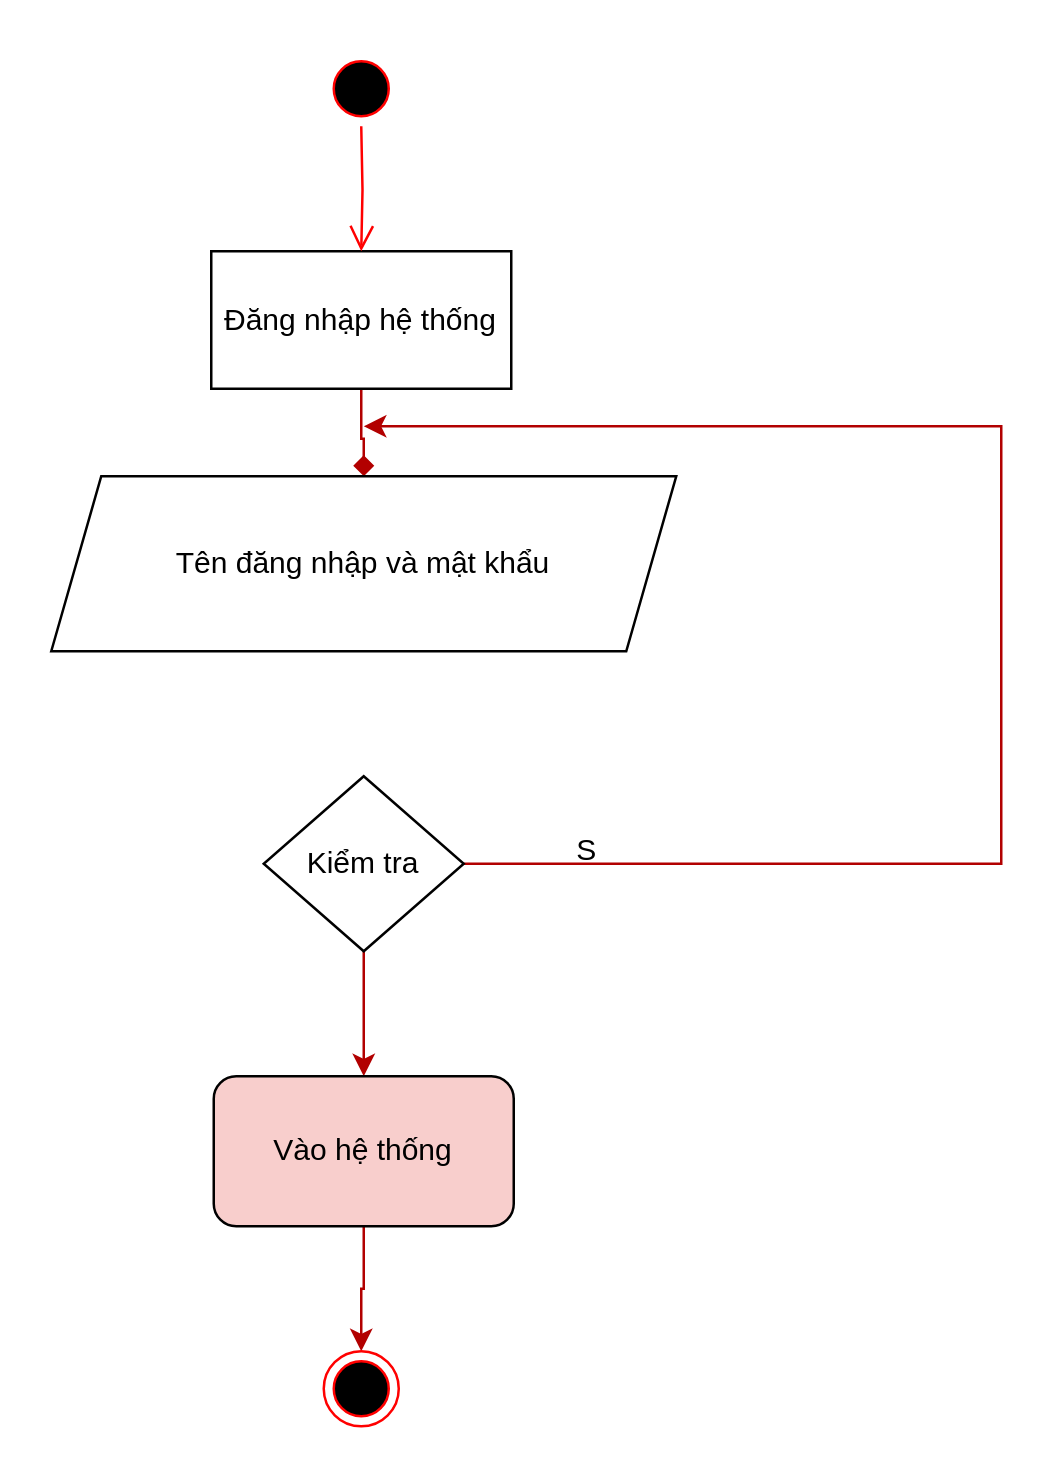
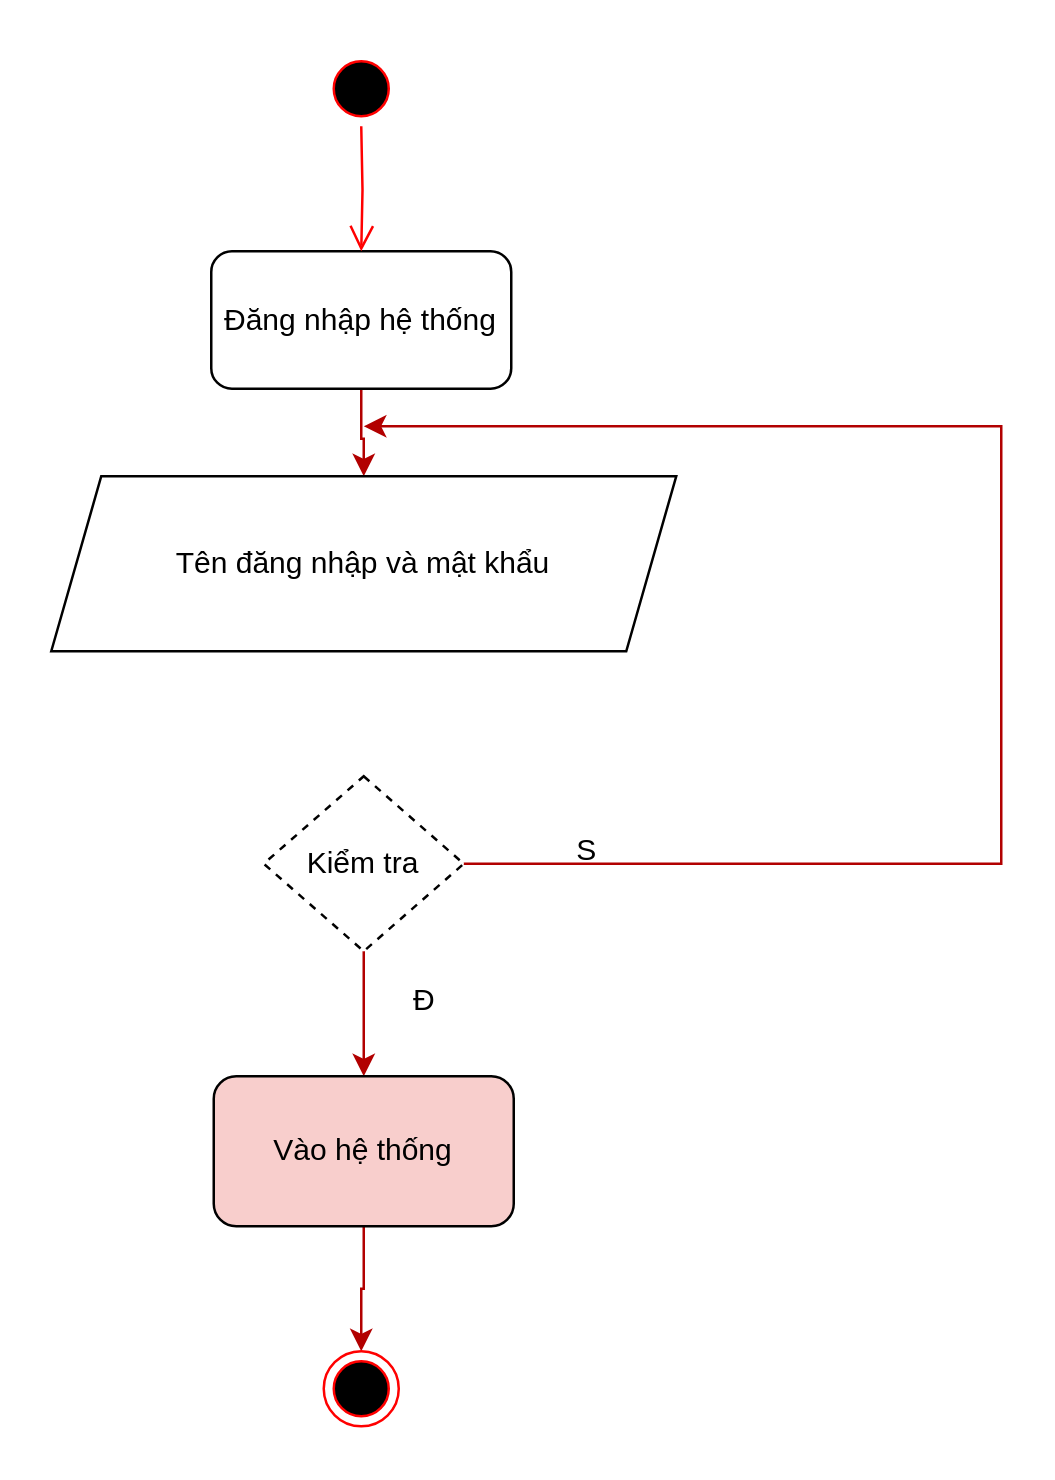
node "Đăng nhập hệ thống": shape rectangle -> rounded rectangle
edge "Đăng nhập hệ thống" -> "Tên đăng nhập và mật khẩu": arrowhead diamond -> classic
node "Kiểm tra": style solid -> dashed
node "Đ": added
